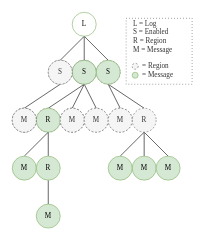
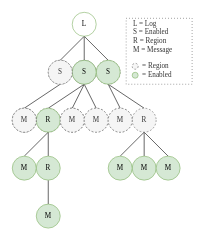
node "= Message": label "= Message" -> "= Enabled"
